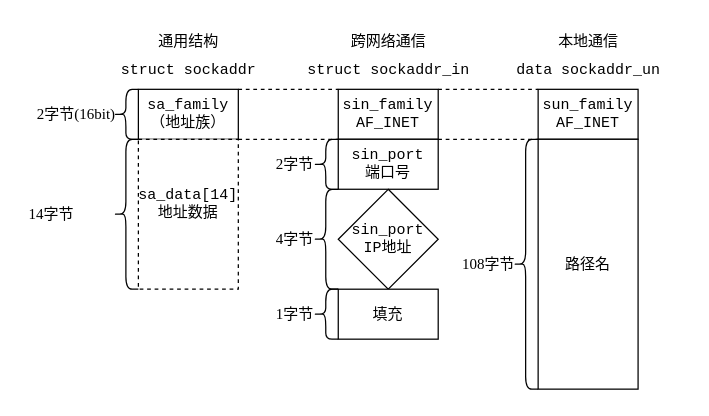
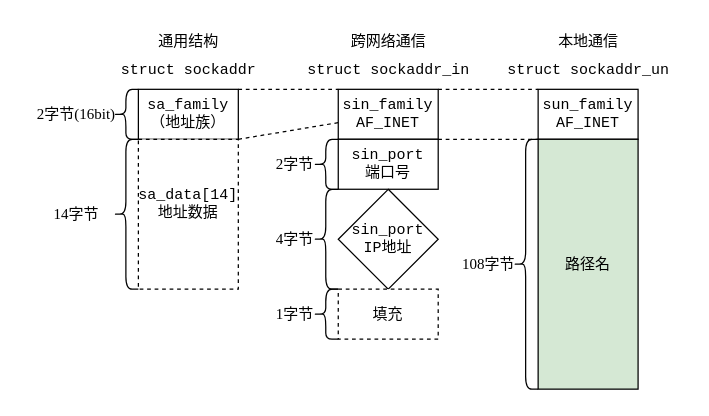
node "data sockaddr_un": label "data sockaddr_un" -> "struct sockaddr_un"
edge "sa_family （地址族）" -- "sin_port 端口号": now "sa_family （地址族）" -- "sin_family AF_INET"
node "14字节": moved (51, 214) -> (76, 214)
node "路径名": fillcolor #ffffff -> #d5e8d4
node "填充": style solid -> dashed
